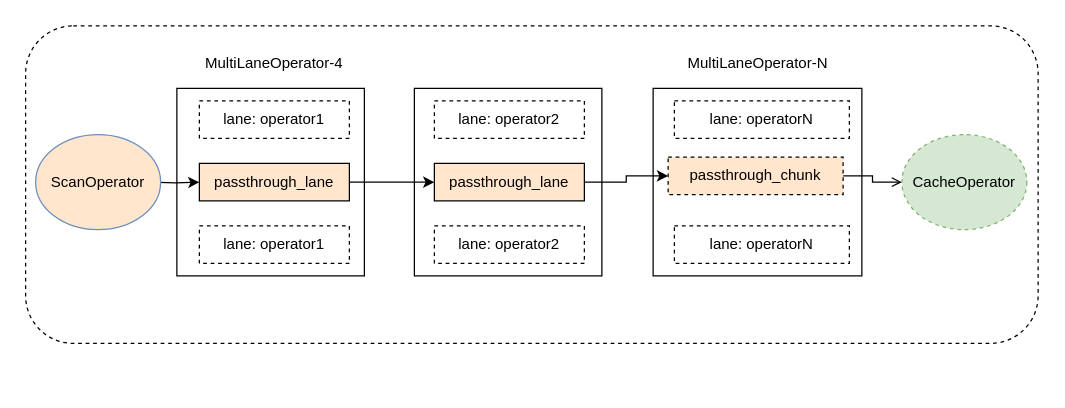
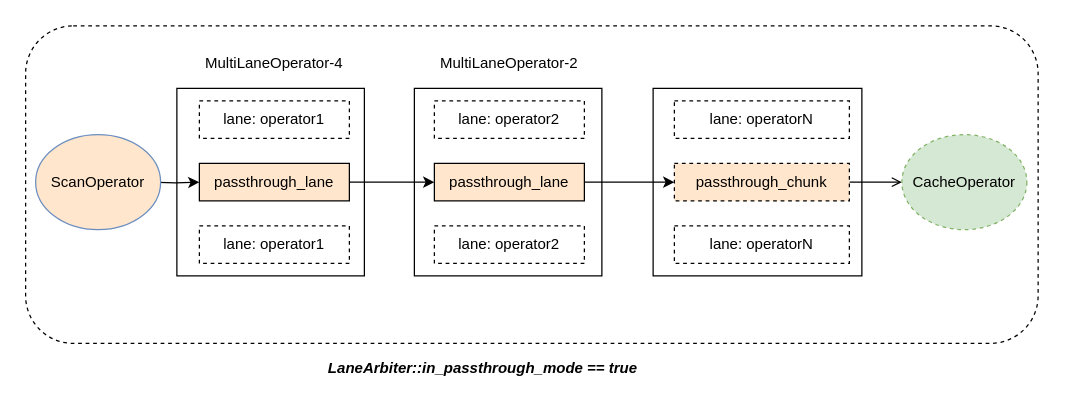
node "MultiLaneOperator-2": added
node "MultiLaneOperator-N": removed
node "passthrough_chunk": moved (756, 176) -> (762, 182)
node "LaneArbiter::in_passthrough_mode == true": added
